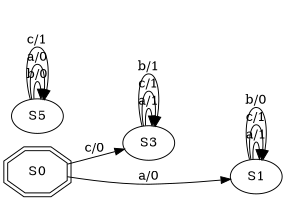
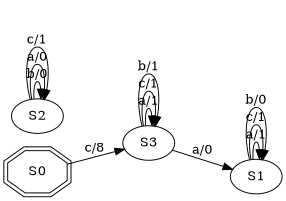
node "S5": label "S5" -> "S2"
edge "S0" -> "S3": label "c/0" -> "c/8"
edge "S0" -> "S1": now "S3" -> "S1"
